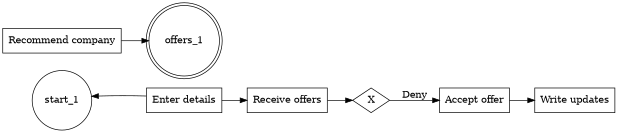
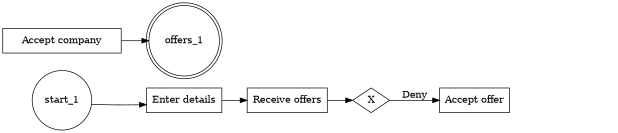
node "Recommend company": label "Recommend company" -> "Accept company"
edge "Enter details" -> "start_1": reversed
node "Write updates": removed
